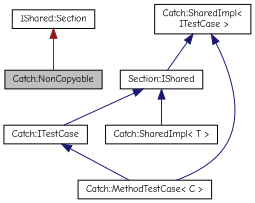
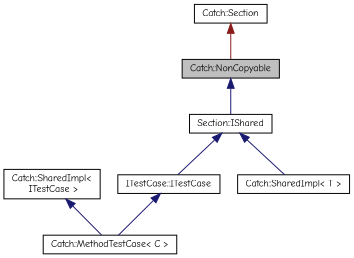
node "IShared::Section": label "IShared::Section" -> "Catch::Section"
edge "Section::IShared" -> "Catch::SharedImpl< ITestCase >": now "Section::IShared" -> "Catch::NonCopyable"
node "Catch::ITestCase": label "Catch::ITestCase" -> "ITestCase::ITestCase"
